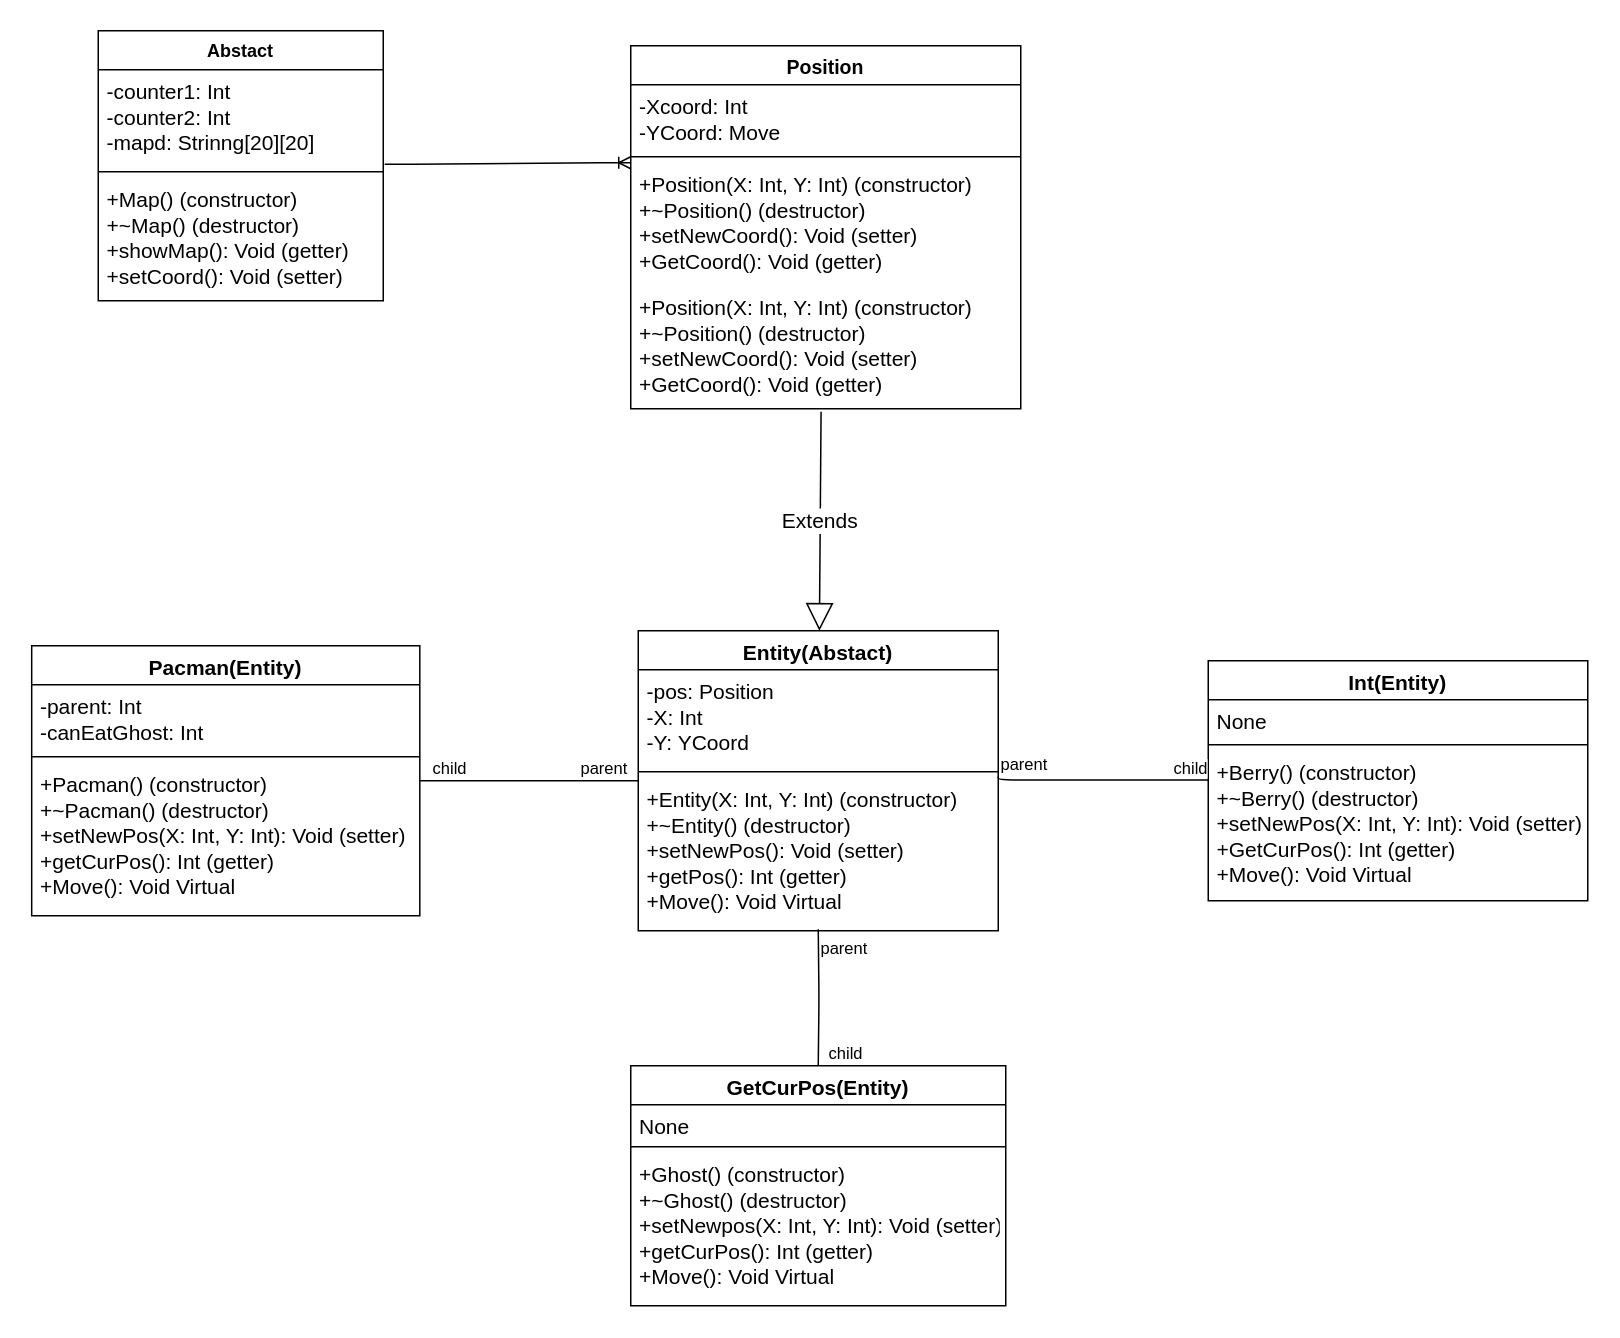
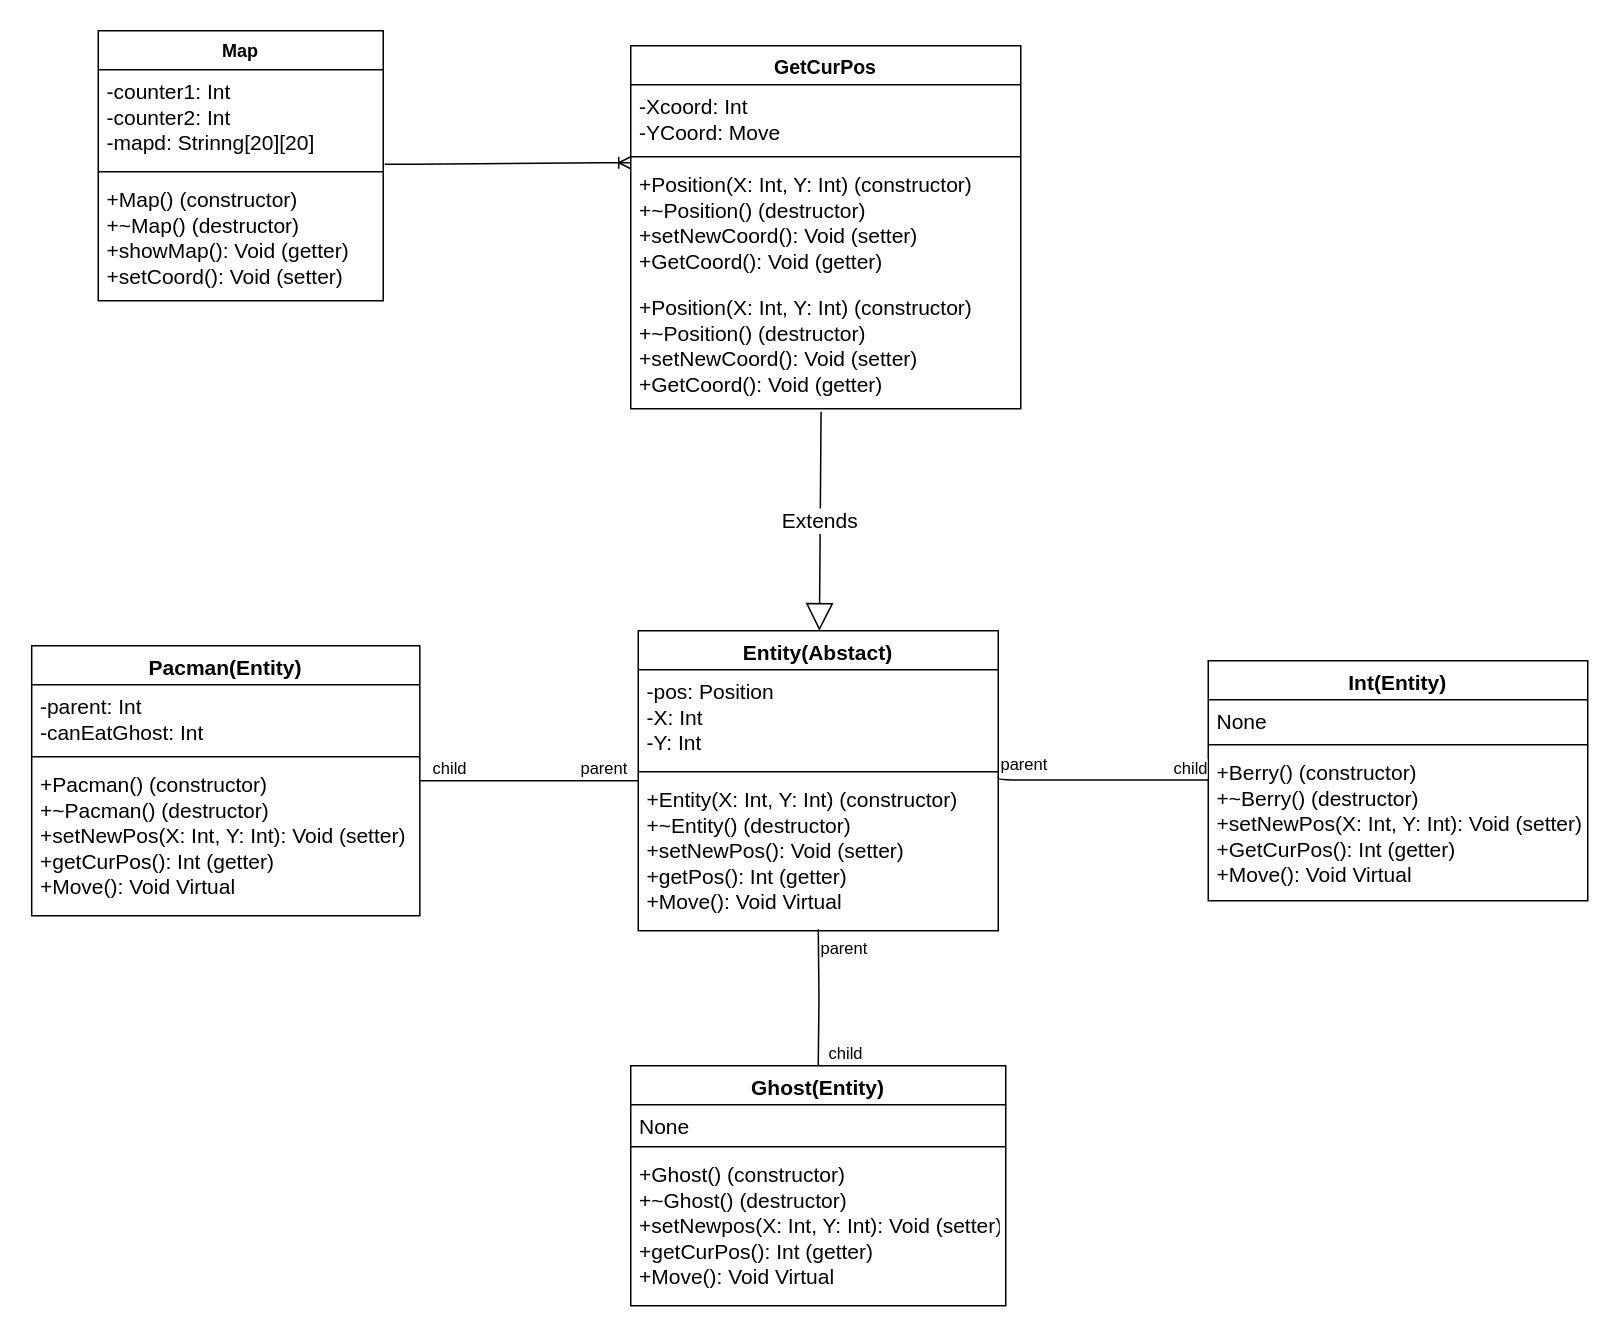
node "Abstact": label "Abstact" -> "Map"
node "Position": label "Position" -> "GetCurPos"
node "-pos: Position -X: Int -Y: YCoord": label "-pos: Position -X: Int -Y: YCoord" -> "-pos: Position -X: Int -Y: Int"
node "GetCurPos(Entity)": label "GetCurPos(Entity)" -> "Ghost(Entity)"
